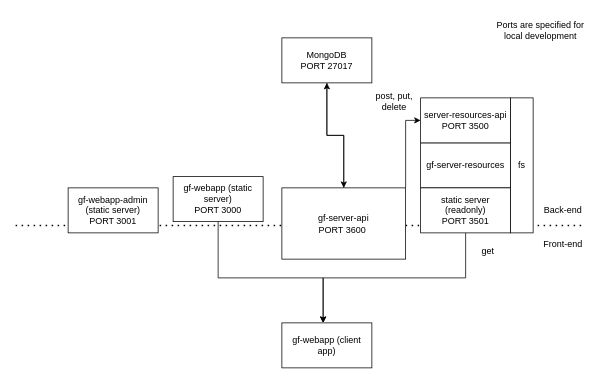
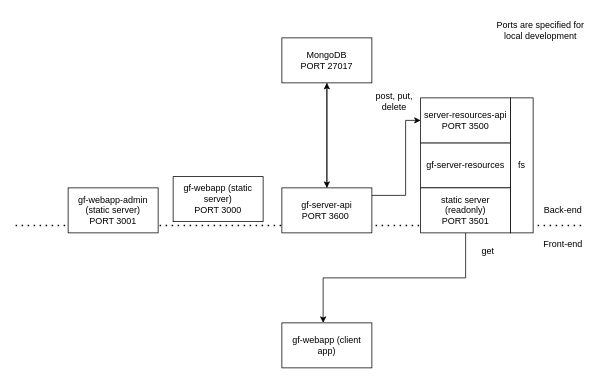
node "gf-server-api PORT 3600": size 124x71 -> 90x45
edge "gf-webapp (static server) PORT 3000" -> "gf-webapp (client app)": removed
